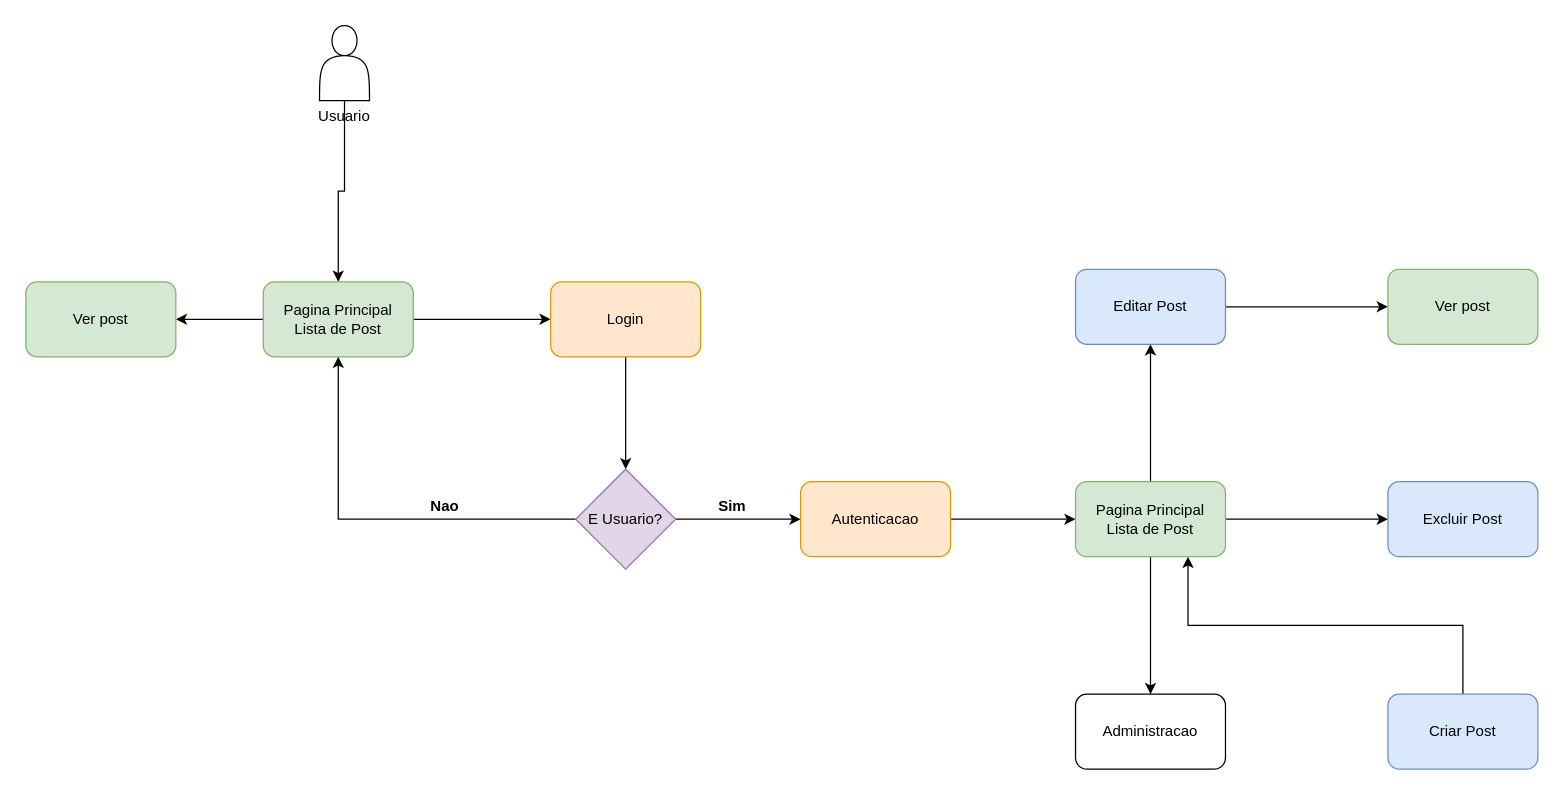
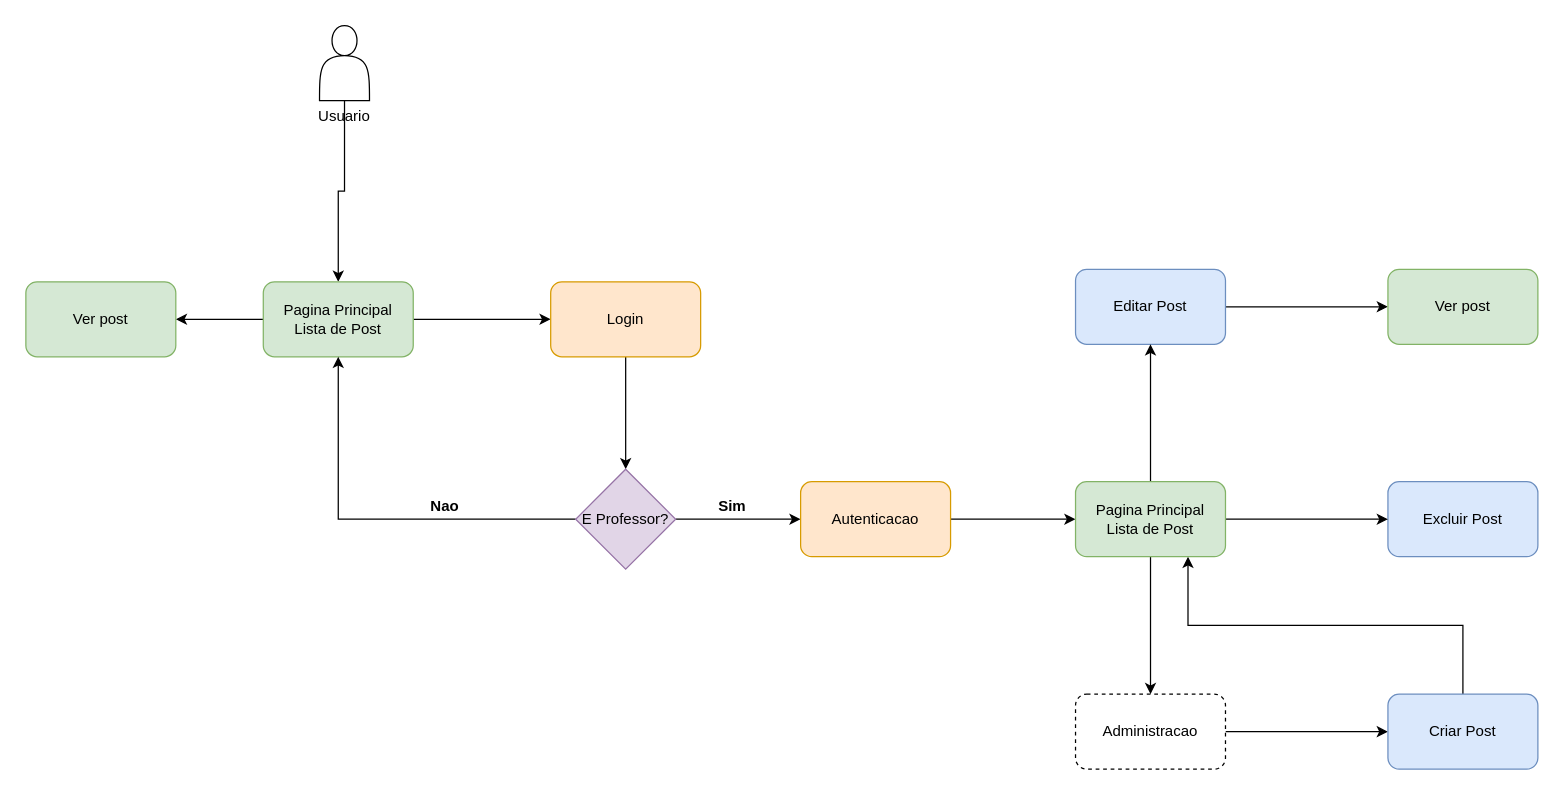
node "E Usuario?": label "E Usuario?" -> "E Professor?"
node "Administracao": style solid -> dashed
edge "Administracao" -> "Criar Post": added
